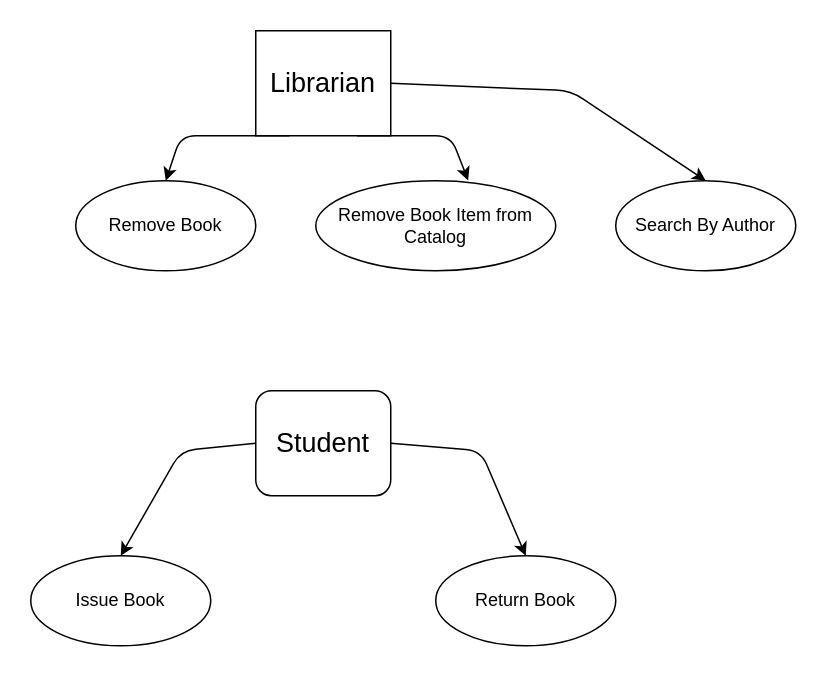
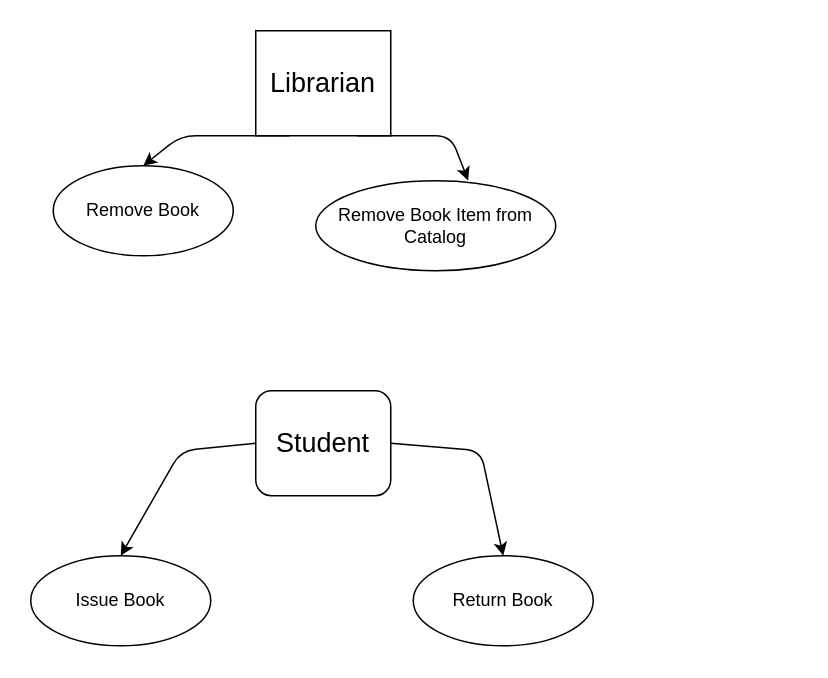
edge "Librarian" -> "Search By Author": removed
node "Remove Book": moved (166, 226) -> (143, 211)
node "Search By Author": removed
node "Return Book": moved (526, 601) -> (503, 601)
